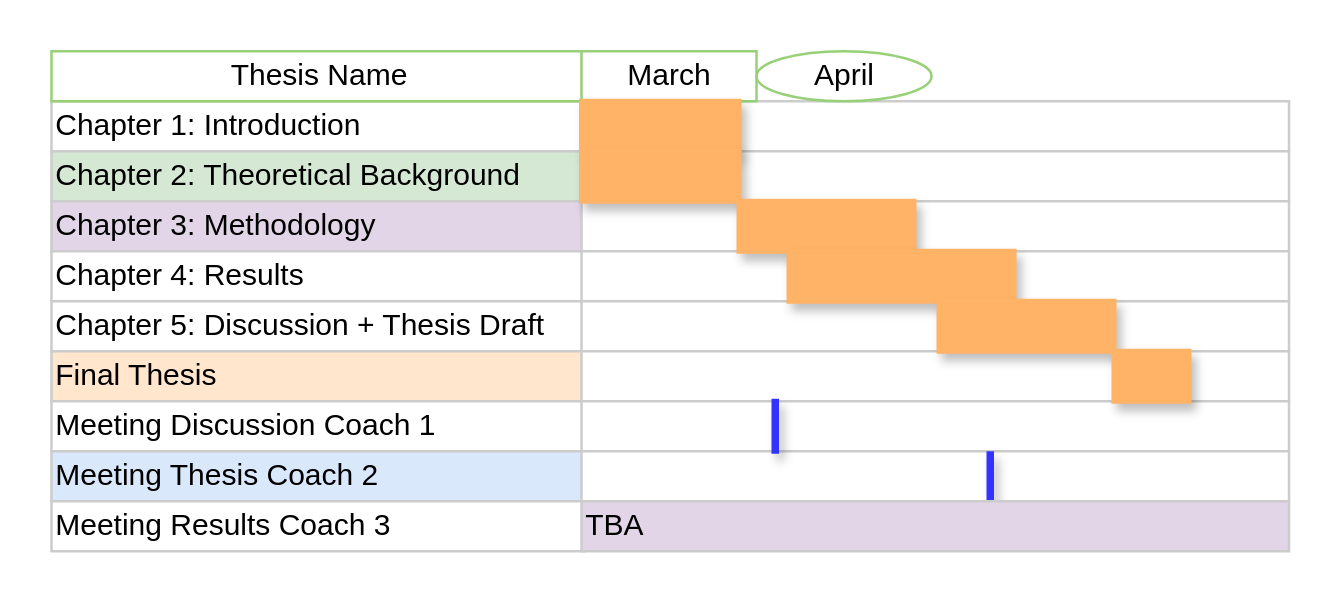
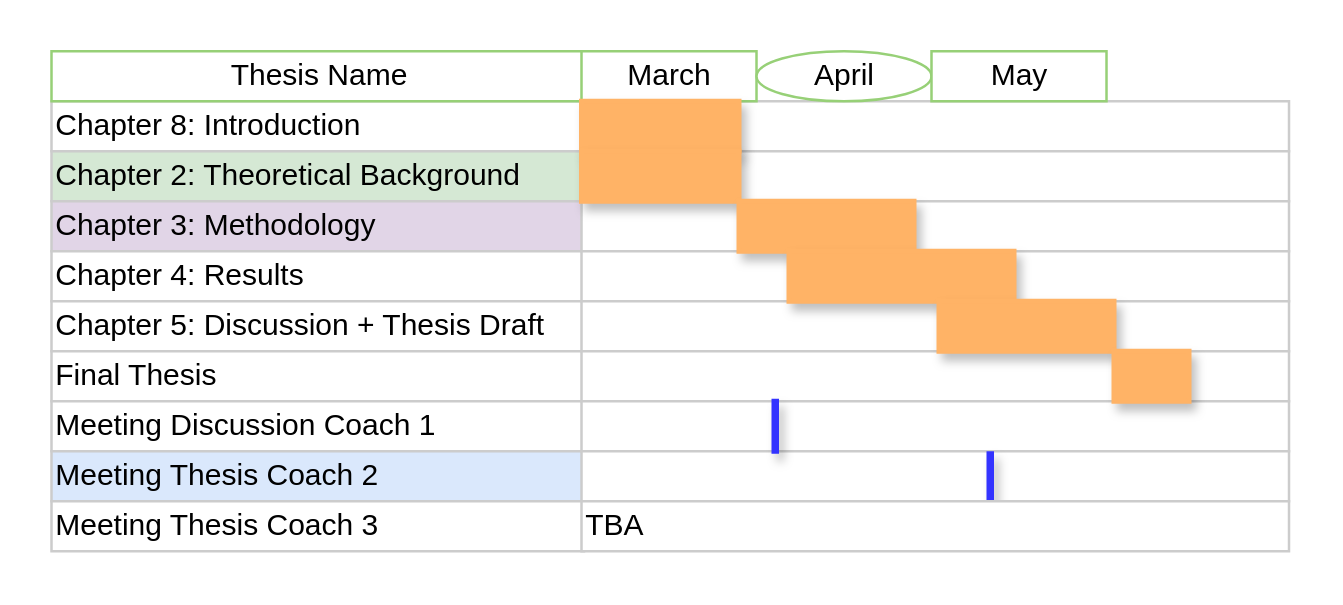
node "May": added
node "Chapter 1: Introduction": label "Chapter 1: Introduction" -> "Chapter 8: Introduction"
node "Final Thesis": fillcolor #ffe6cc -> #ffffff
node "Meeting Results Coach 3": label "Meeting Results Coach 3" -> "Meeting Thesis Coach 3"
node "TBA": fillcolor #e1d5e7 -> #ffffff
